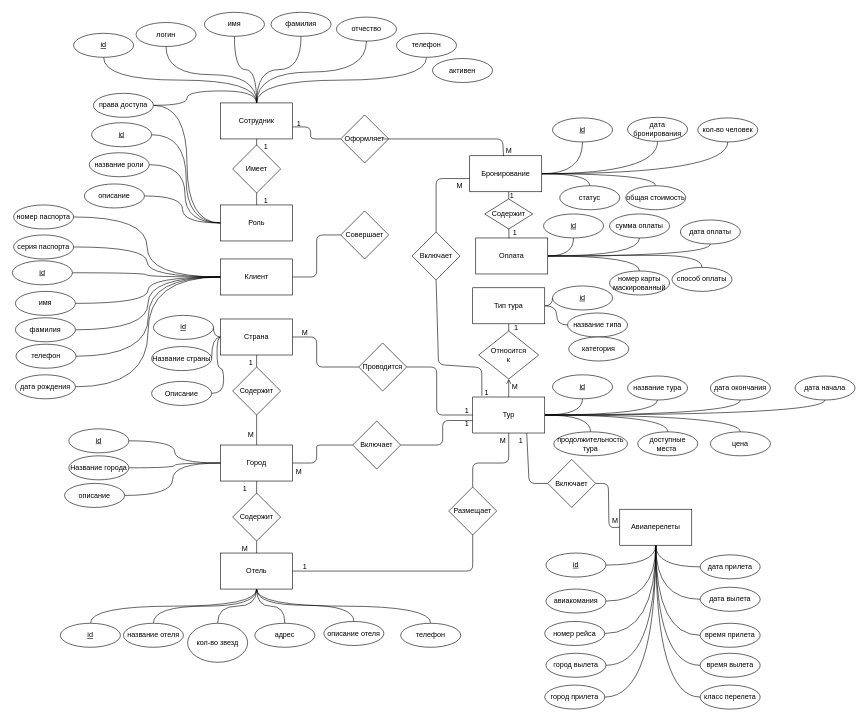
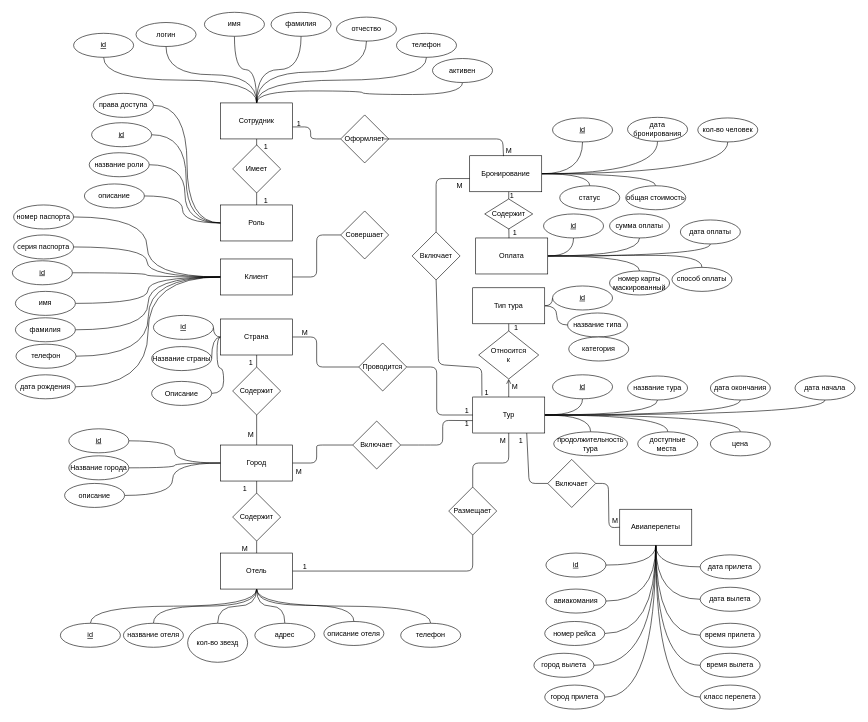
edge "права доступа" -- "Сотрудник": now "активен" -- "Сотрудник"
node "город вылета": moved (576, 665) -> (564, 665)
